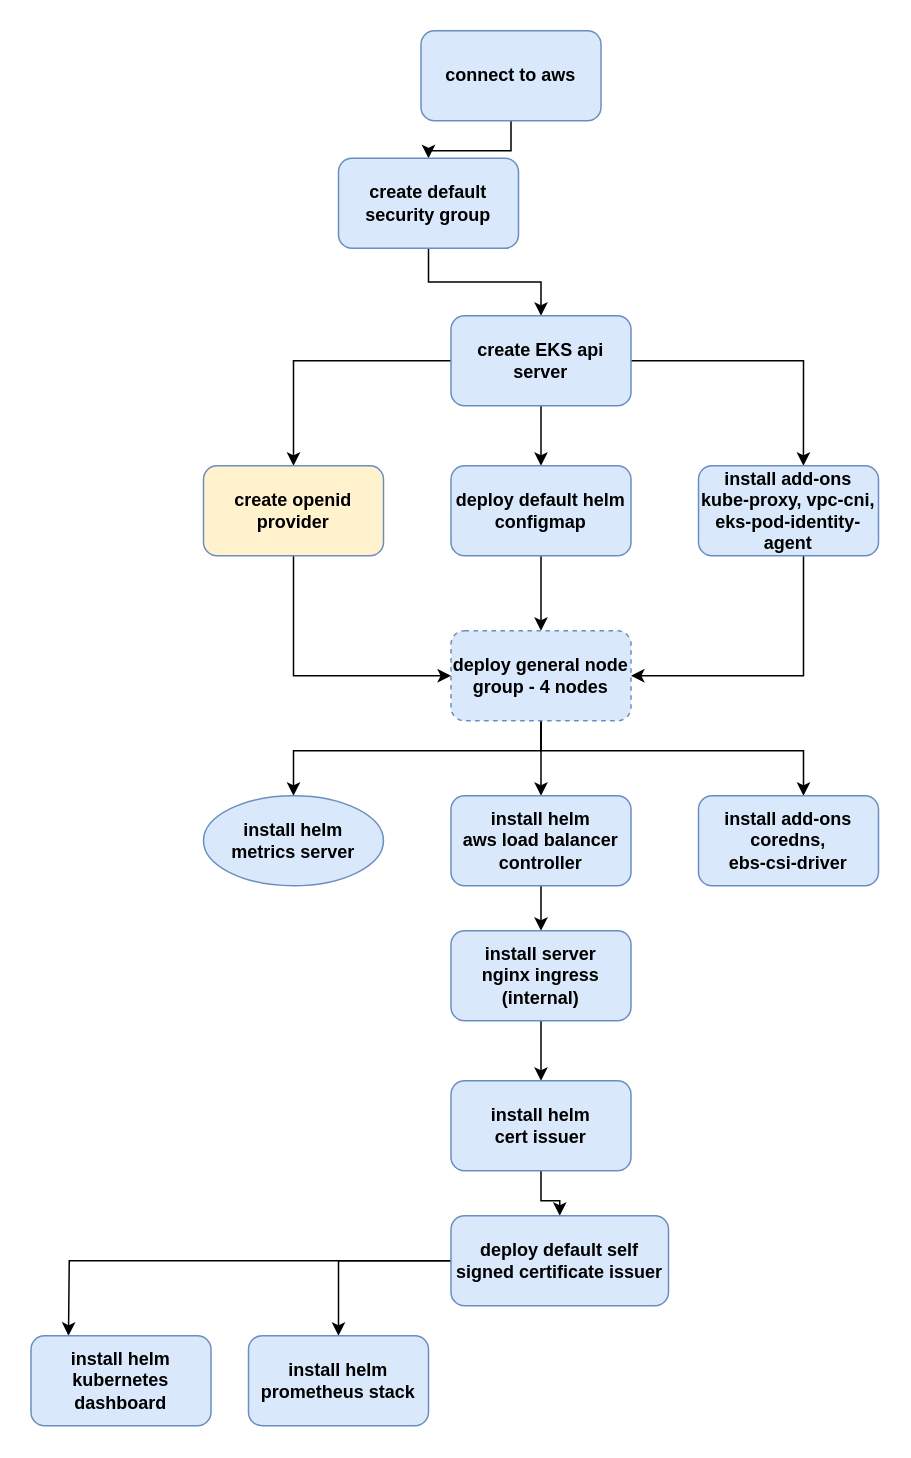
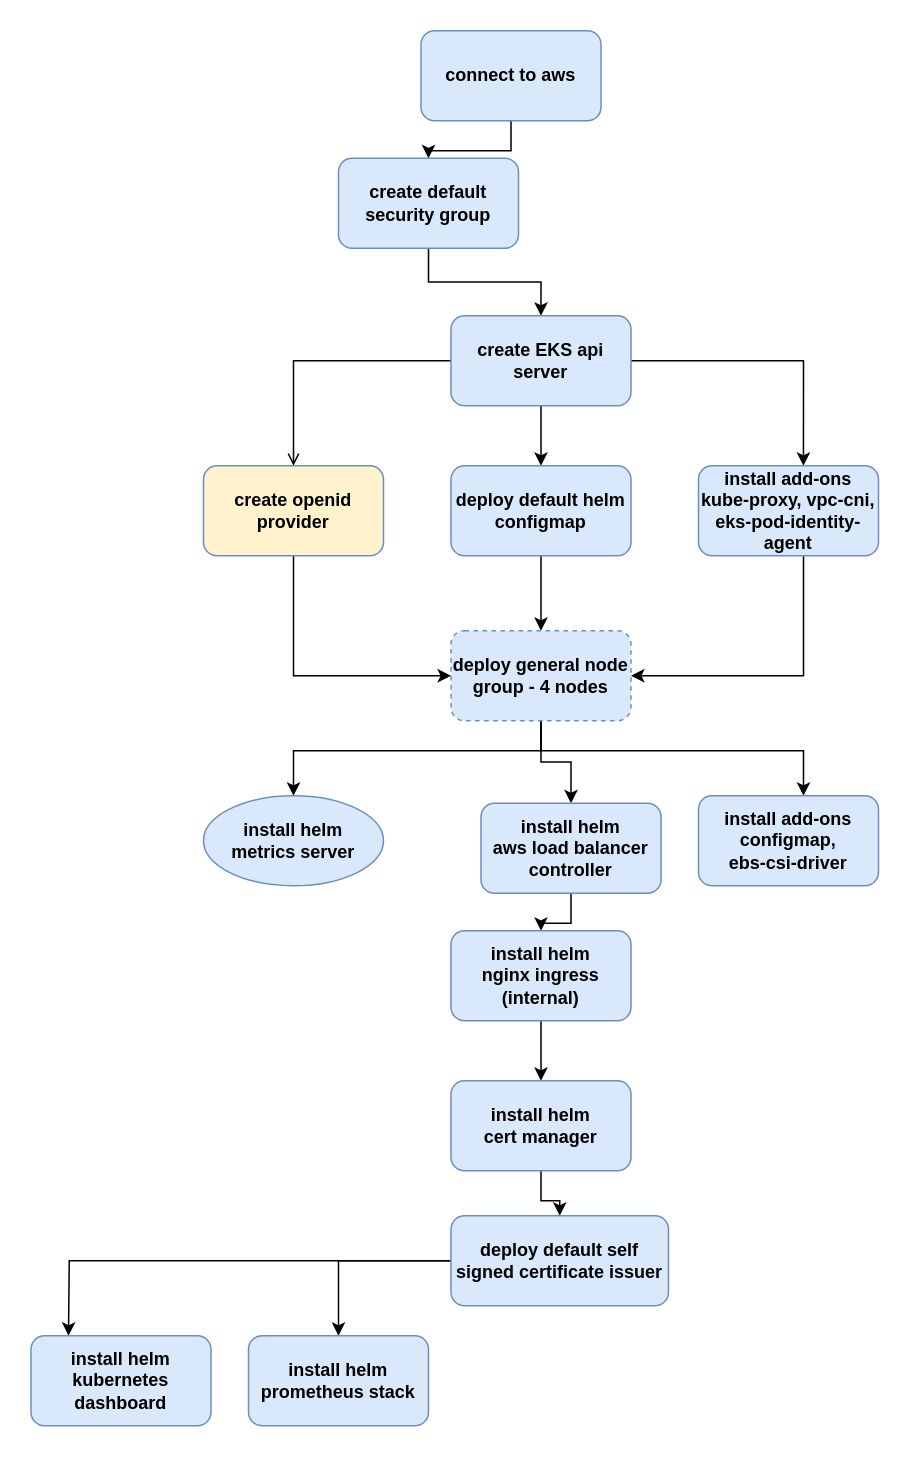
edge "create EKS api server" -> "create openid provider": arrowhead classic -> open
node "install helm aws load balancer controller": moved (541, 841) -> (571, 848)
node "install add-ons coredns, ebs-csi-driver": label "install add-ons coredns, ebs-csi-driver" -> "install add-ons configmap, ebs-csi-driver"
node "install server nginx ingress (internal)": label "install server nginx ingress (internal)" -> "install helm nginx ingress (internal)"
node "install helm cert issuer": label "install helm cert issuer" -> "install helm cert manager"
